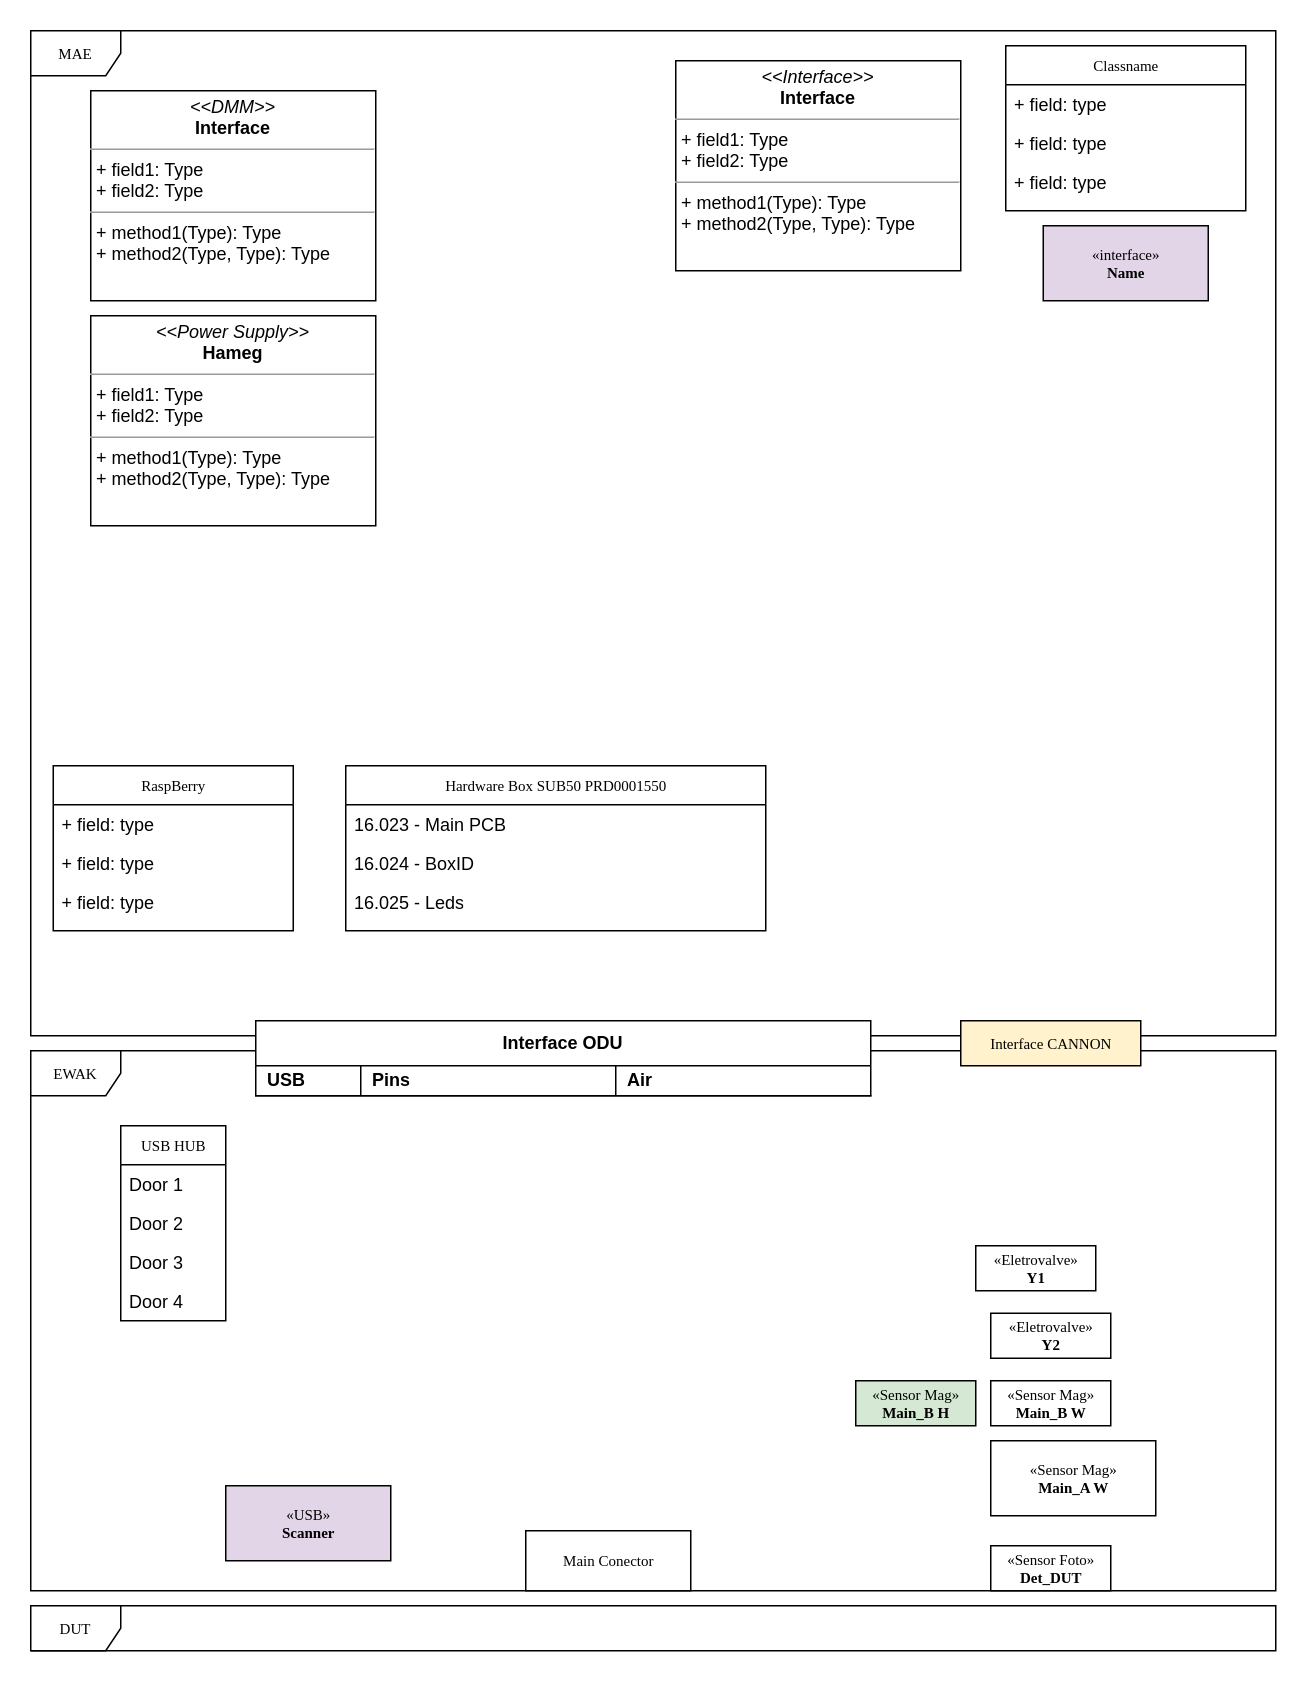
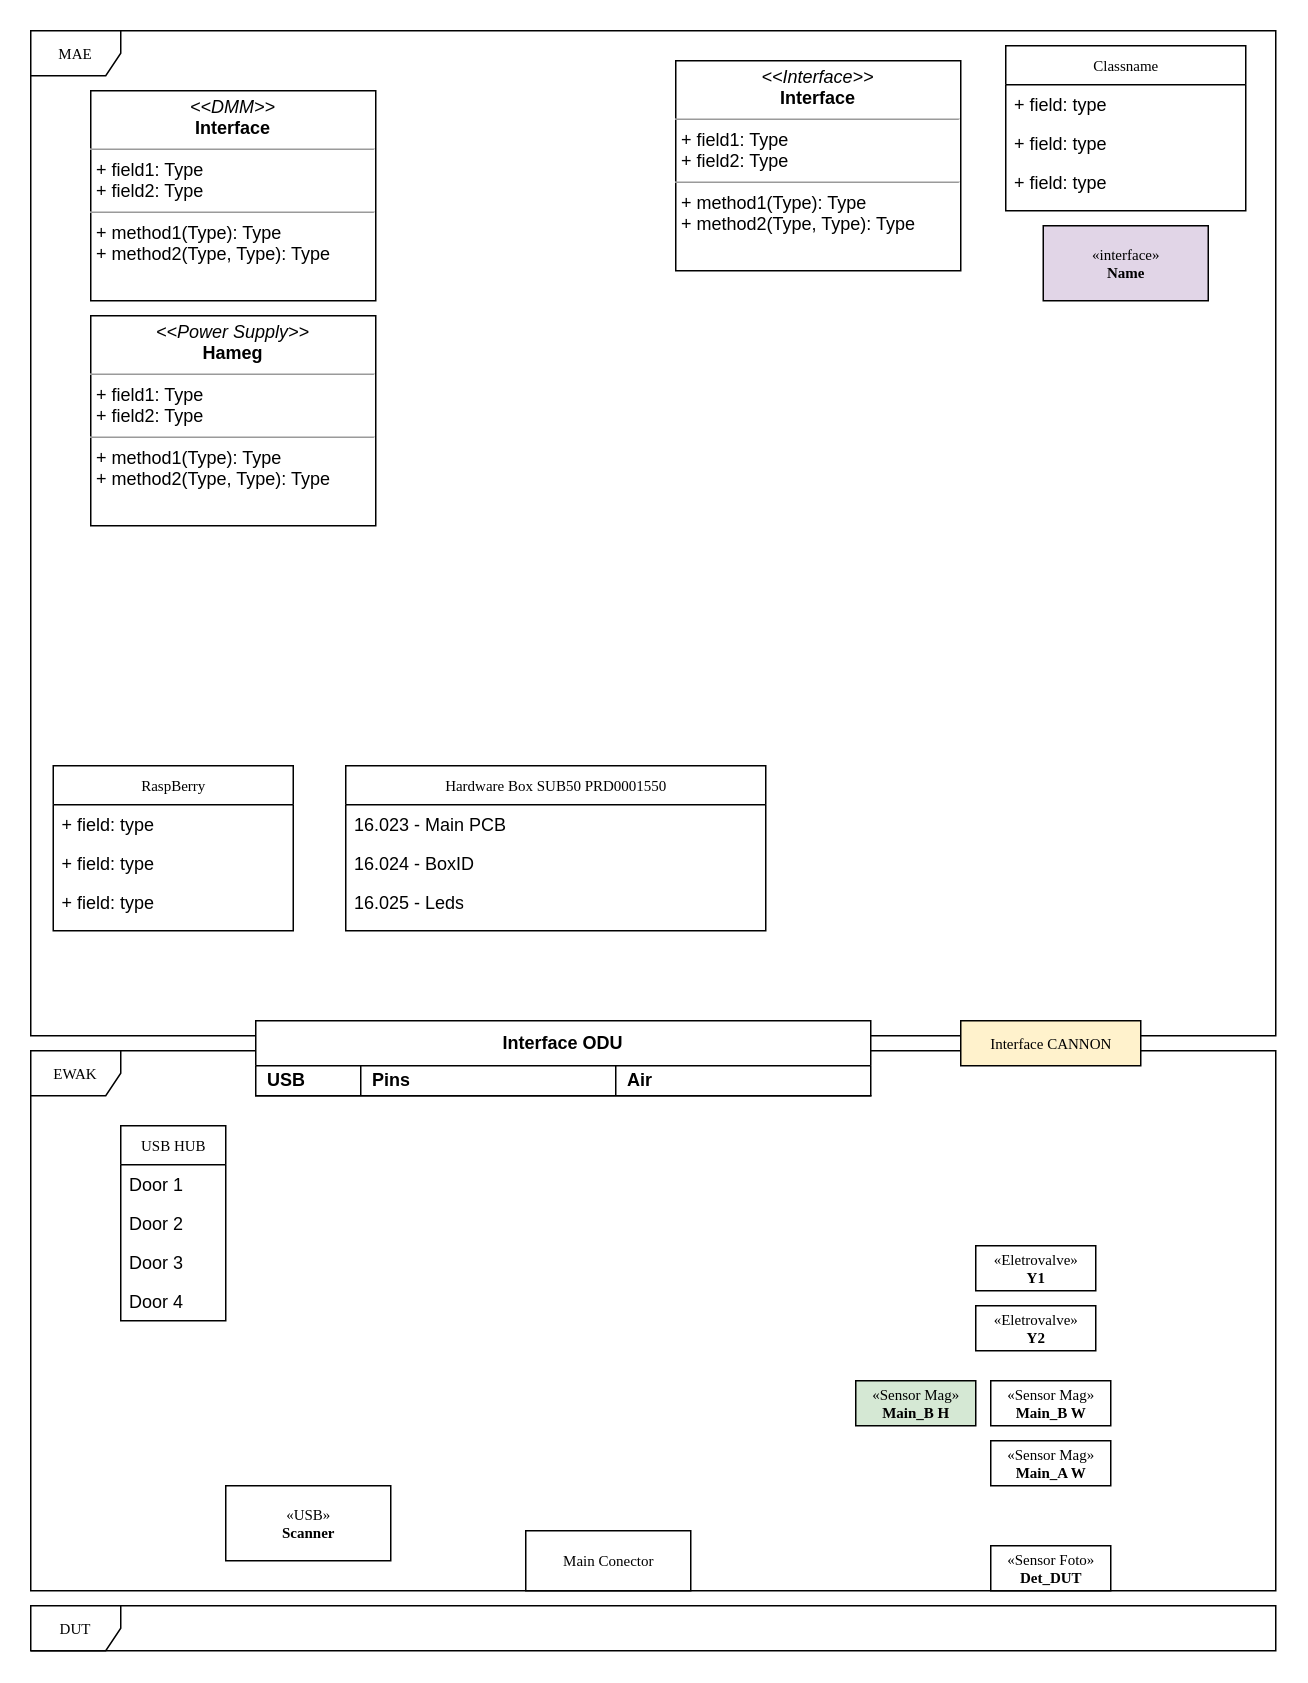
node "«Eletrovalve» Y2": moved (1051, 1336) -> (1036, 1328)
node "«Sensor Mag» Main_A W": size 165x75 -> 120x45
node "«USB» Scanner": fillcolor #e1d5e7 -> #ffffff
